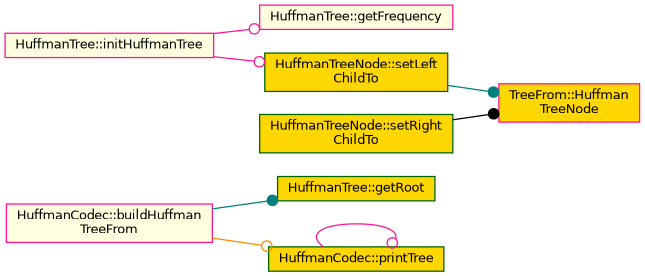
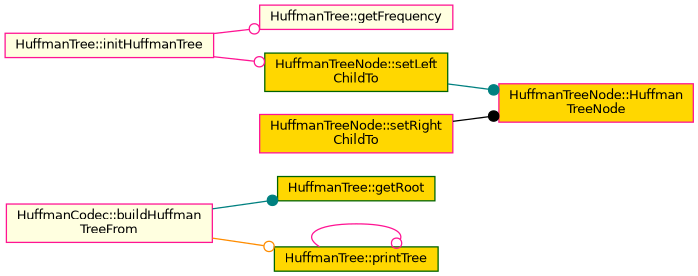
node "TreeFrom::Huffman TreeNode": label "TreeFrom::Huffman TreeNode" -> "HuffmanTreeNode::Huffman TreeNode"
node "HuffmanTreeNode::setRight ChildTo": color darkgreen -> deeppink
node "HuffmanCodec::printTree": label "HuffmanCodec::printTree" -> "HuffmanTree::printTree"
